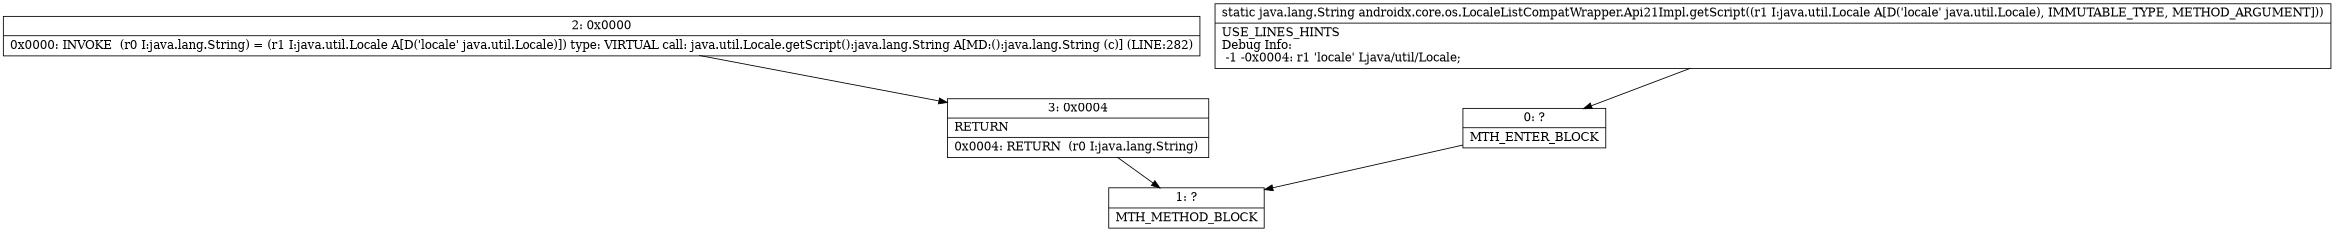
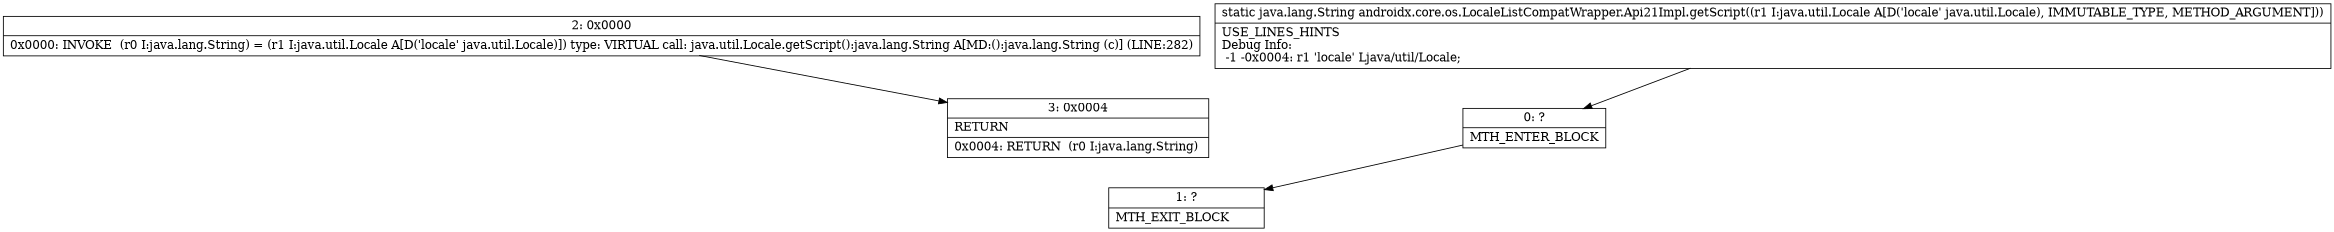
edge "3: 0x0004" -> "1: ?": removed
node "1: ?": text "MTH_METHOD_BLOCK" -> "MTH_EXIT_BLOCK"
